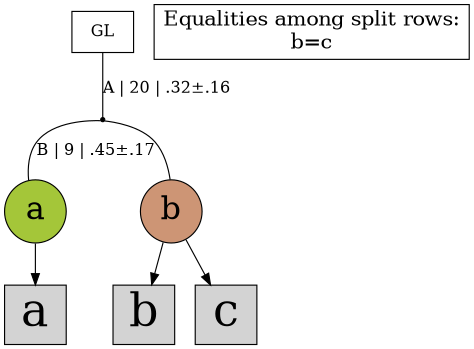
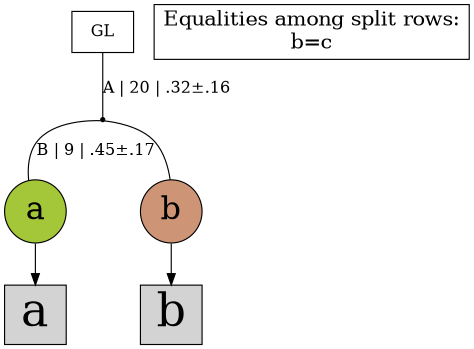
node "c": removed
